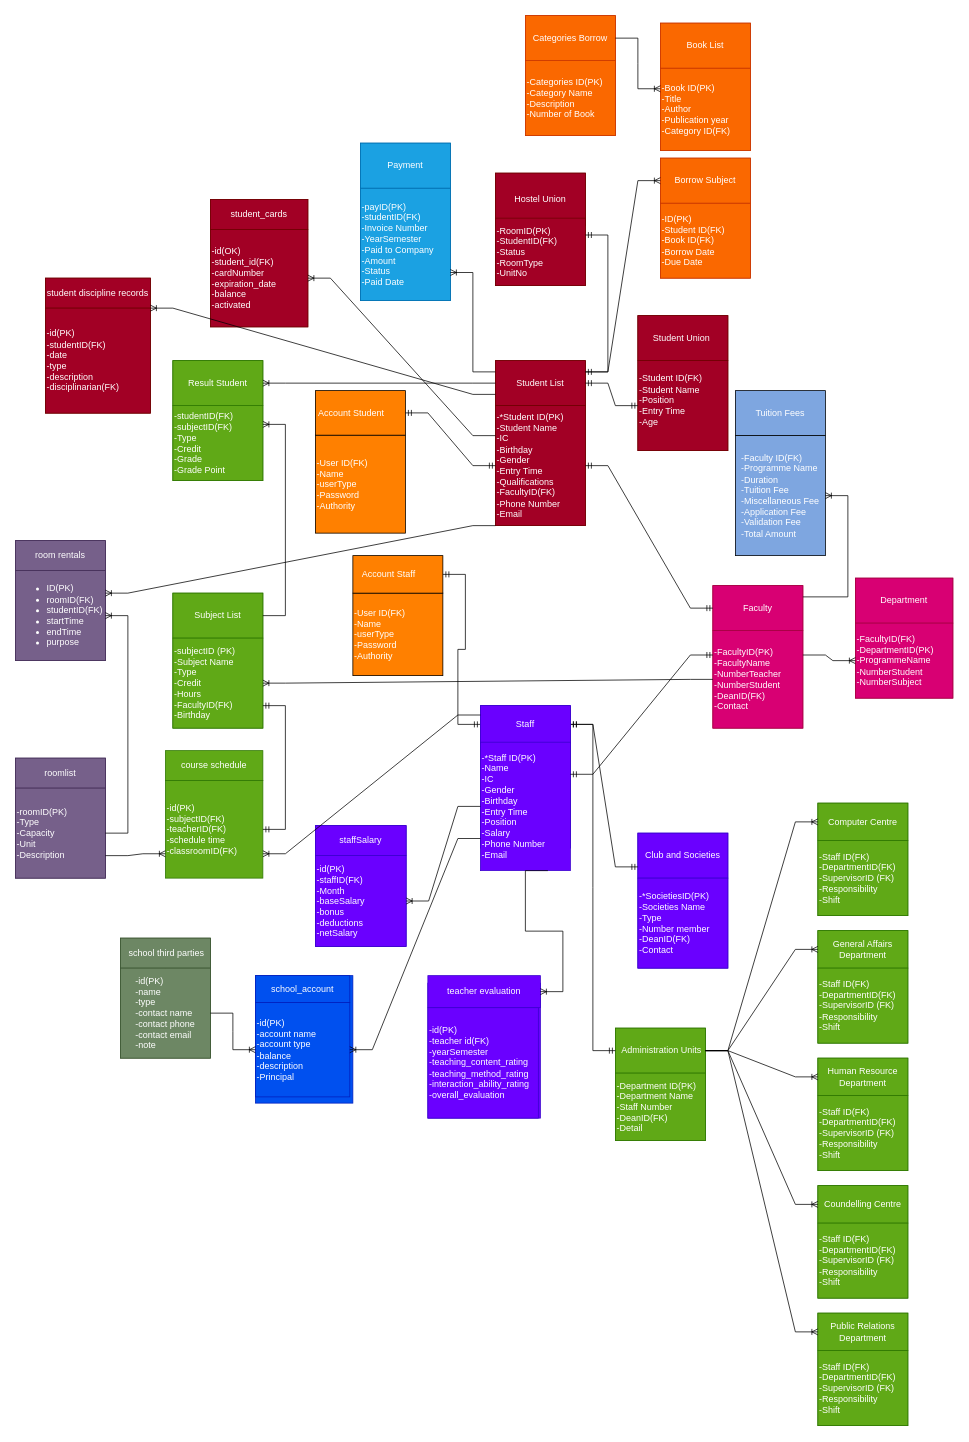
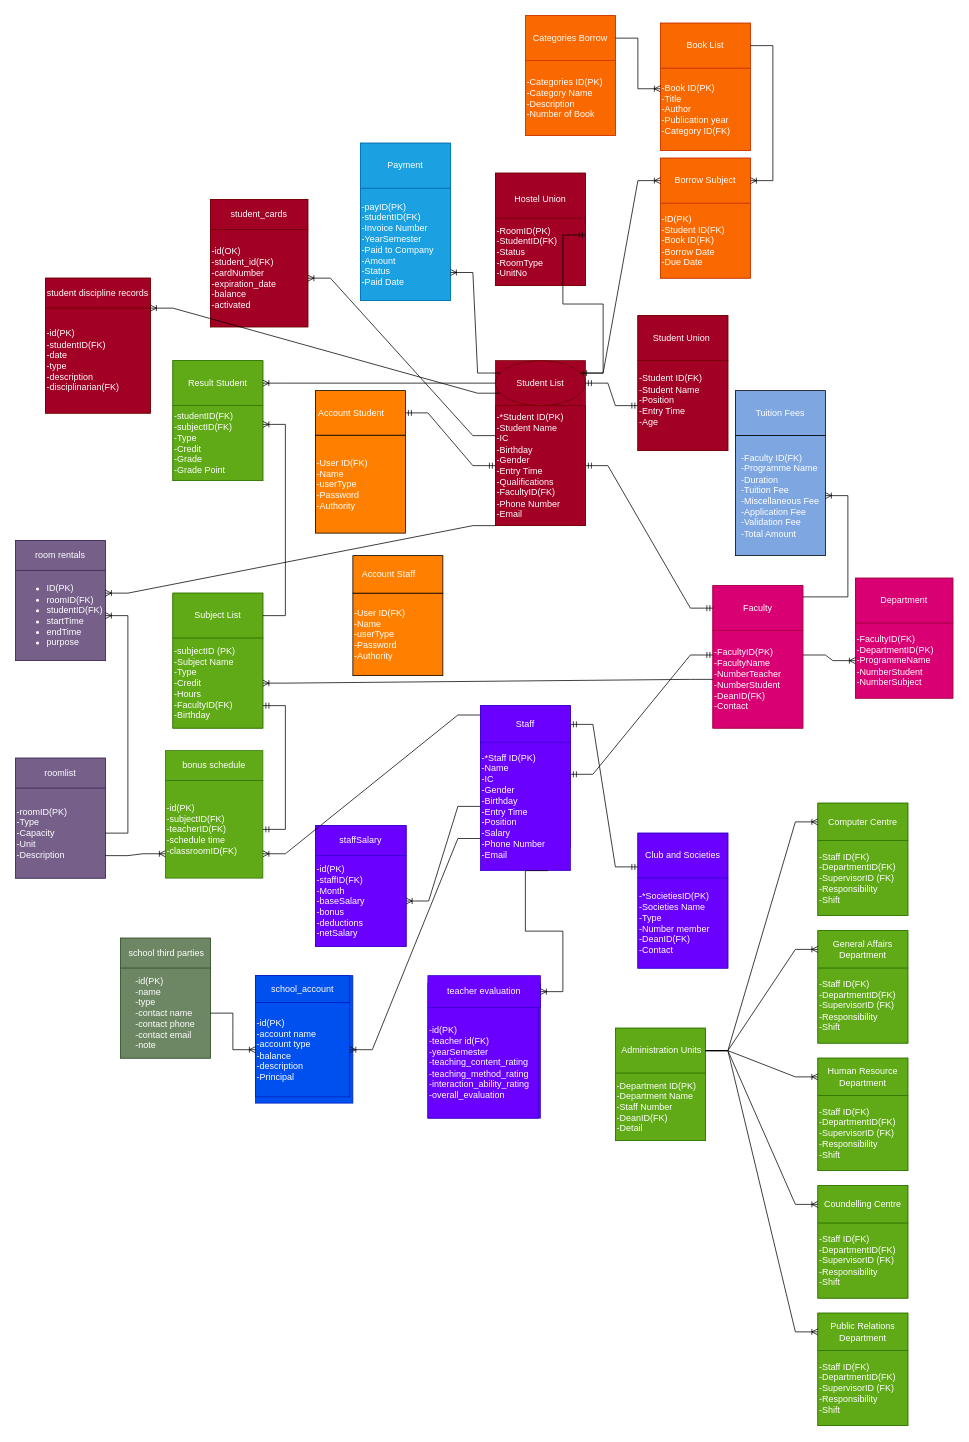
edge "Book List" -> "Borrow Subject": added
node "Student List": shape rectangle -> ellipse
edge "Account Staff" -- "Staff": removed
node "course schedule": label "course schedule" -> "bonus schedule"
edge "Staff" -- "Administration Units": removed
